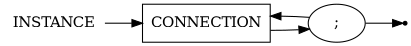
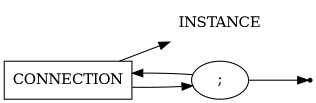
edge "INSTANCE" -> "CONNECTION": reversed
